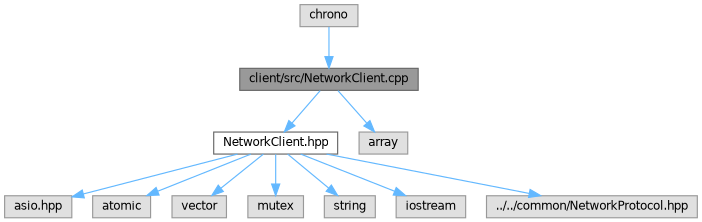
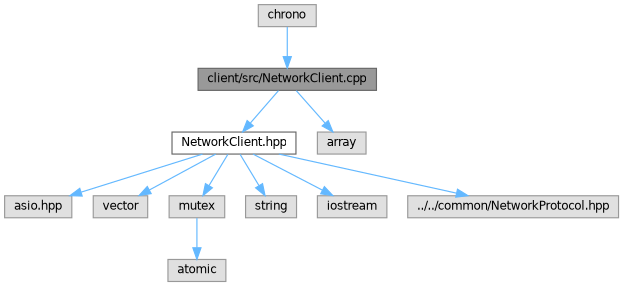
edge "NetworkClient.hpp" -> "atomic": now "mutex" -> "atomic"
